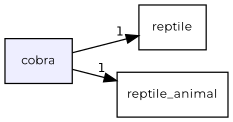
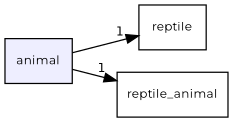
node "cobra": label "cobra" -> "animal"
